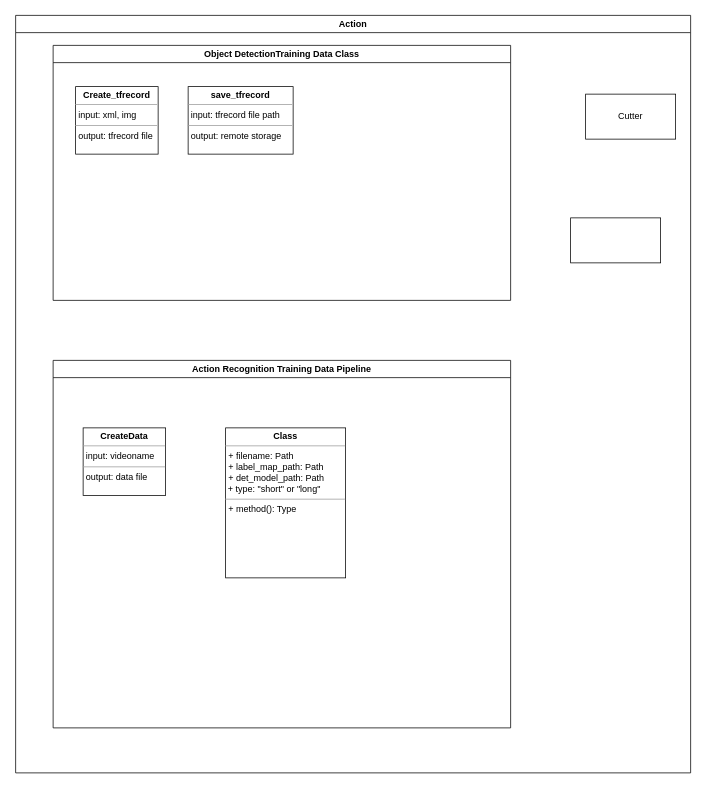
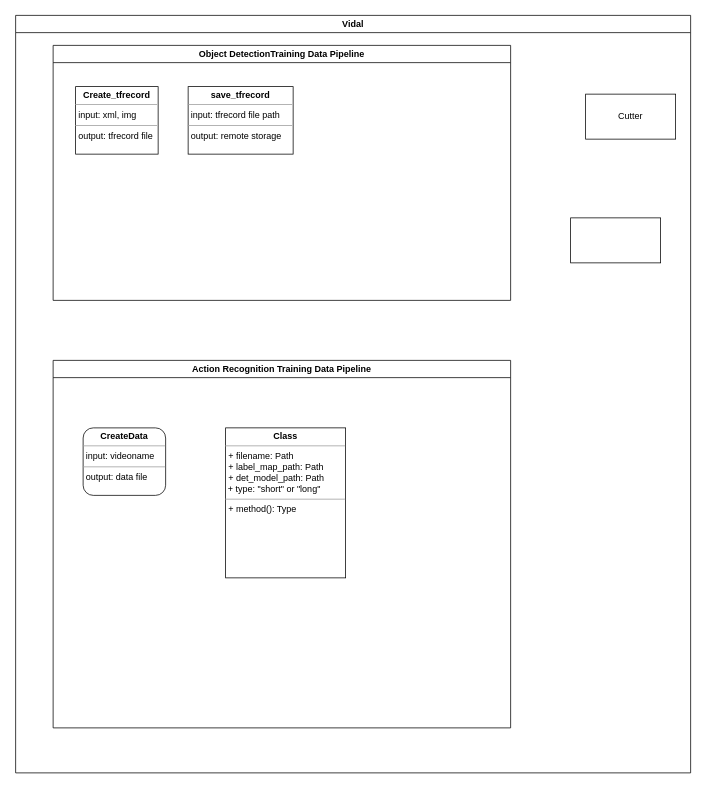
node "Action": label "Action" -> "Vidal"
node "Object DetectionTraining Data Class": label "Object DetectionTraining Data Class" -> "Object DetectionTraining Data Pipeline"
node "CreateData input: videoname output: data file": shape rectangle -> rounded rectangle
